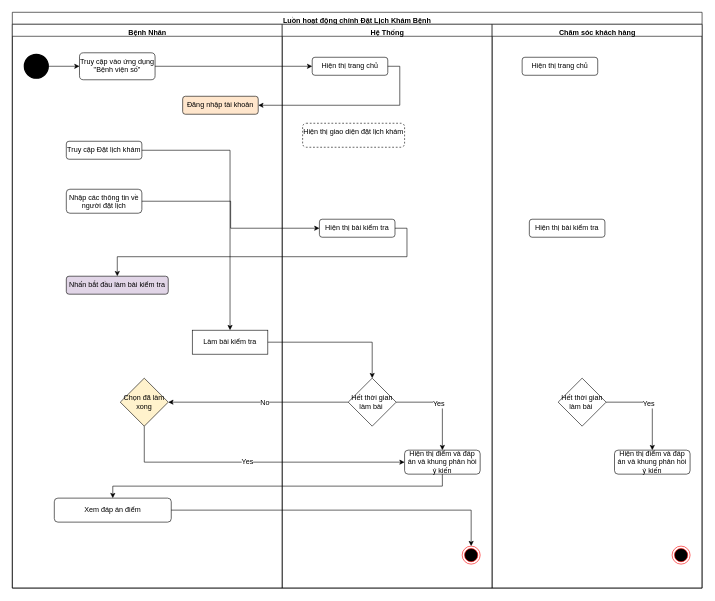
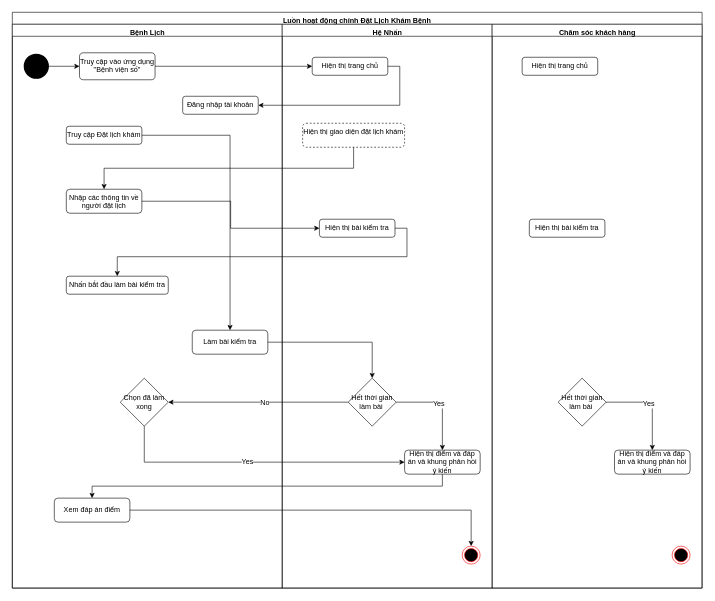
node "Bệnh Nhân": label "Bệnh Nhân" -> "Bệnh Lịch"
node "Hệ Thống": label "Hệ Thống" -> "Hệ Nhấn"
node "Đăng nhập tài khoản": fillcolor #ffe6cc -> #ffffff
node "Truy cập Đặt lịch khám": moved (104, 150) -> (104, 135)
edge "Hiện thị giao diện đặt lịch khám" -> "Nhập các thông tin về người đặt lịch": added
node "Nhấn bắt đầu làm bài kiểm tra": fillcolor #e1d5e7 -> #ffffff
node "Làm bài kiểm tra": shape rectangle -> rounded rectangle
node "Chọn đã làm xong": fillcolor #fff2cc -> #ffffff
node "Xem đáp án điểm": size 117x24 -> 76x24
